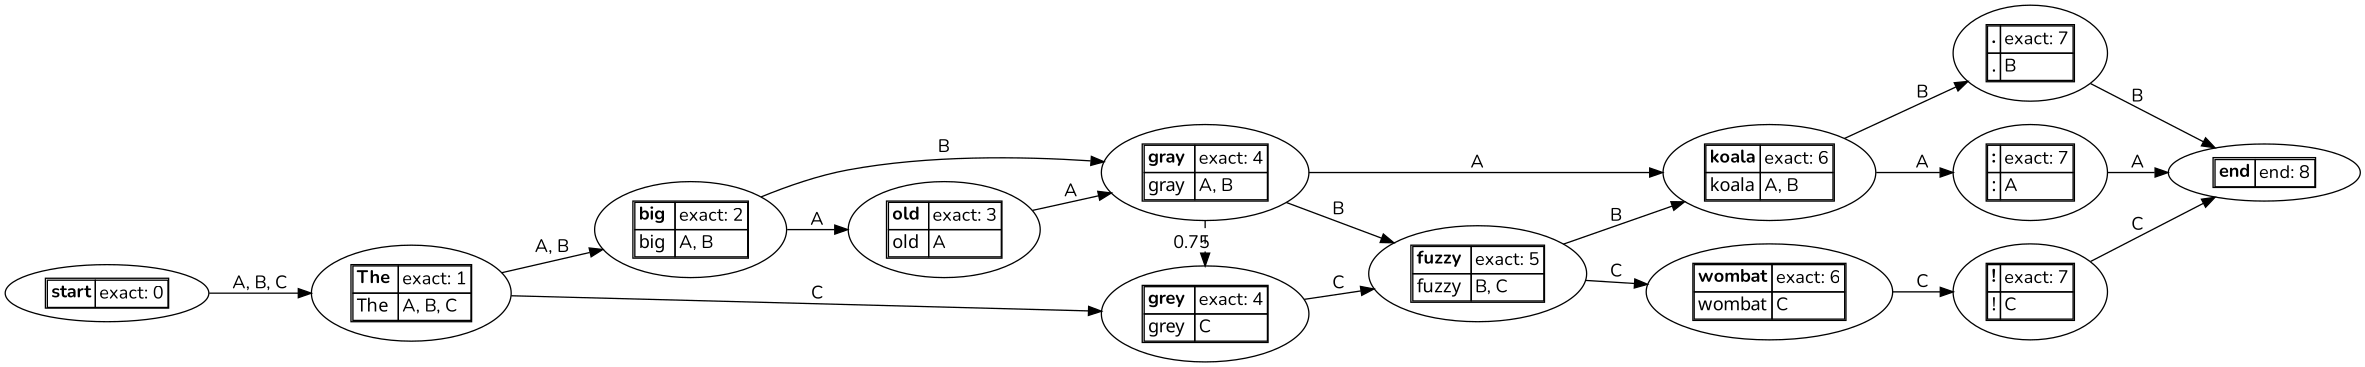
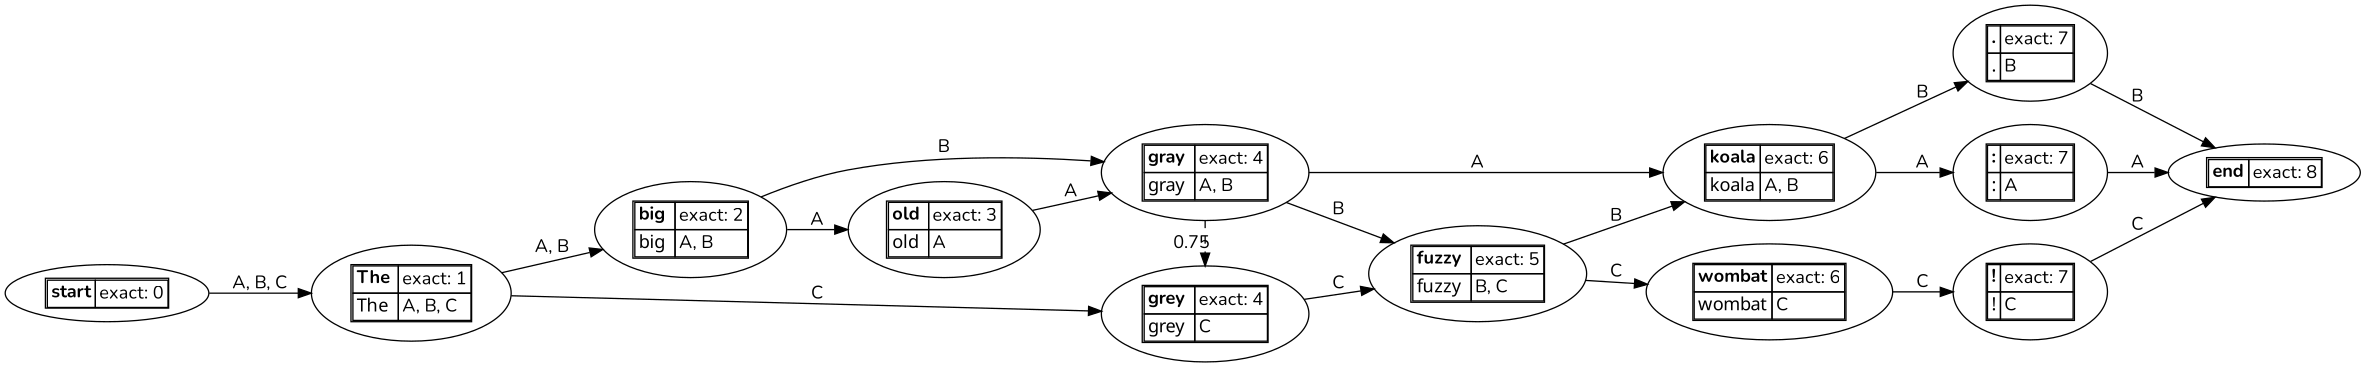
node "end": text "end: 8" -> "exact: 8"
